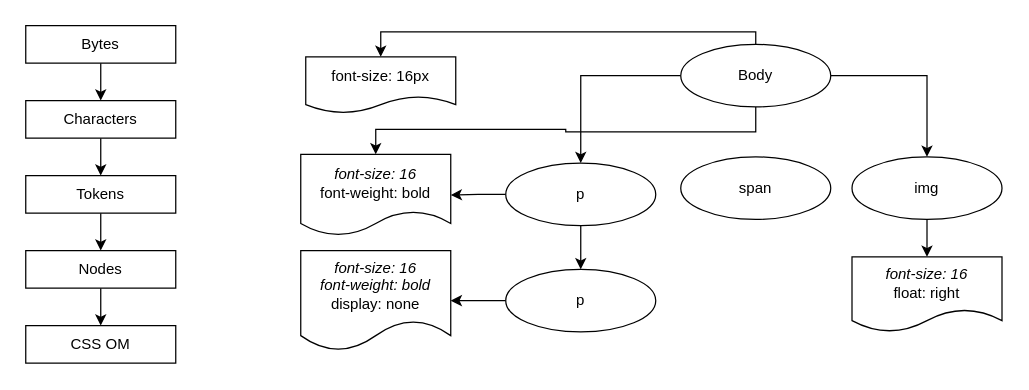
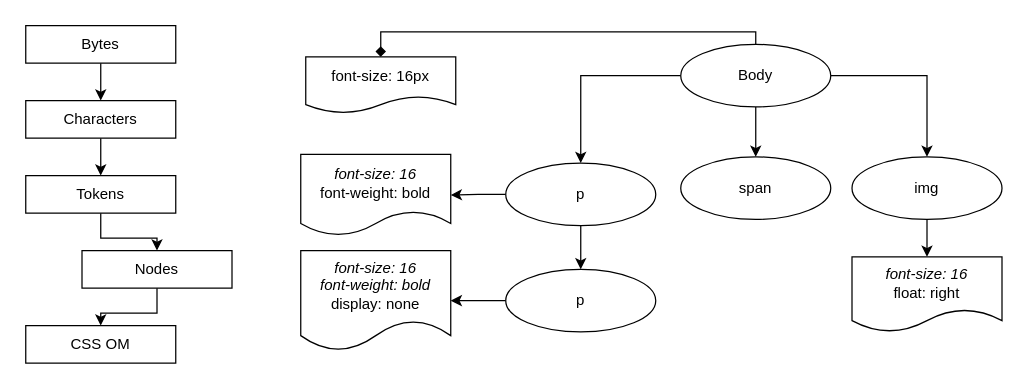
edge "Body" -> "font-size: 16px": arrowhead classic -> diamond
edge "Body" -> "font-size: 16 font-weight: bold": now "Body" -> "span"
node "Nodes": moved (101, 269) -> (157, 269)
